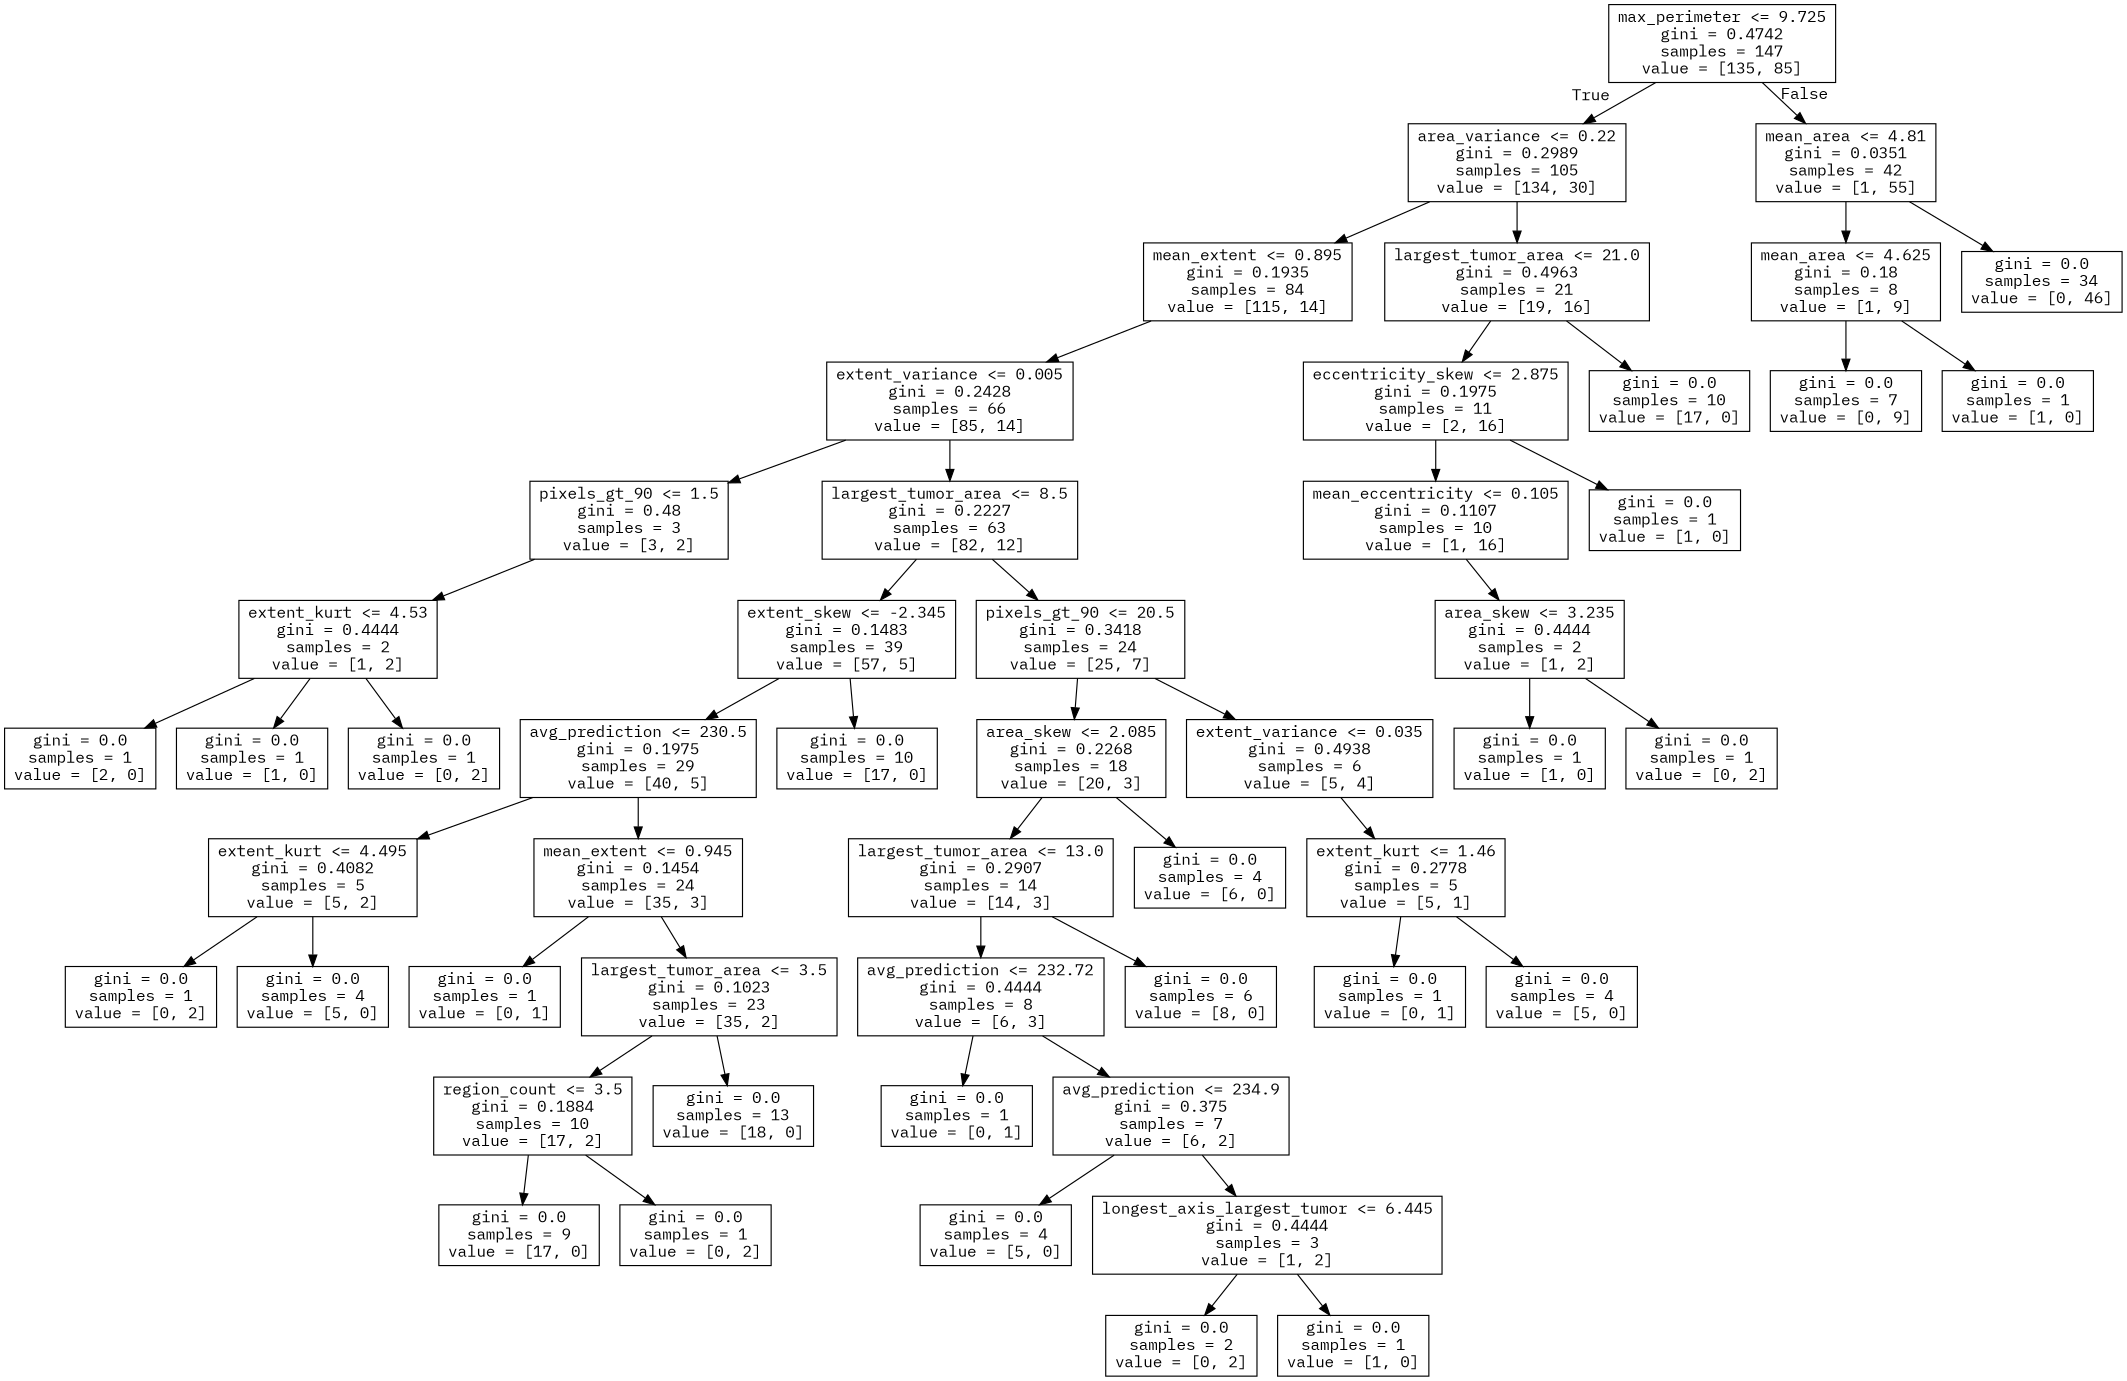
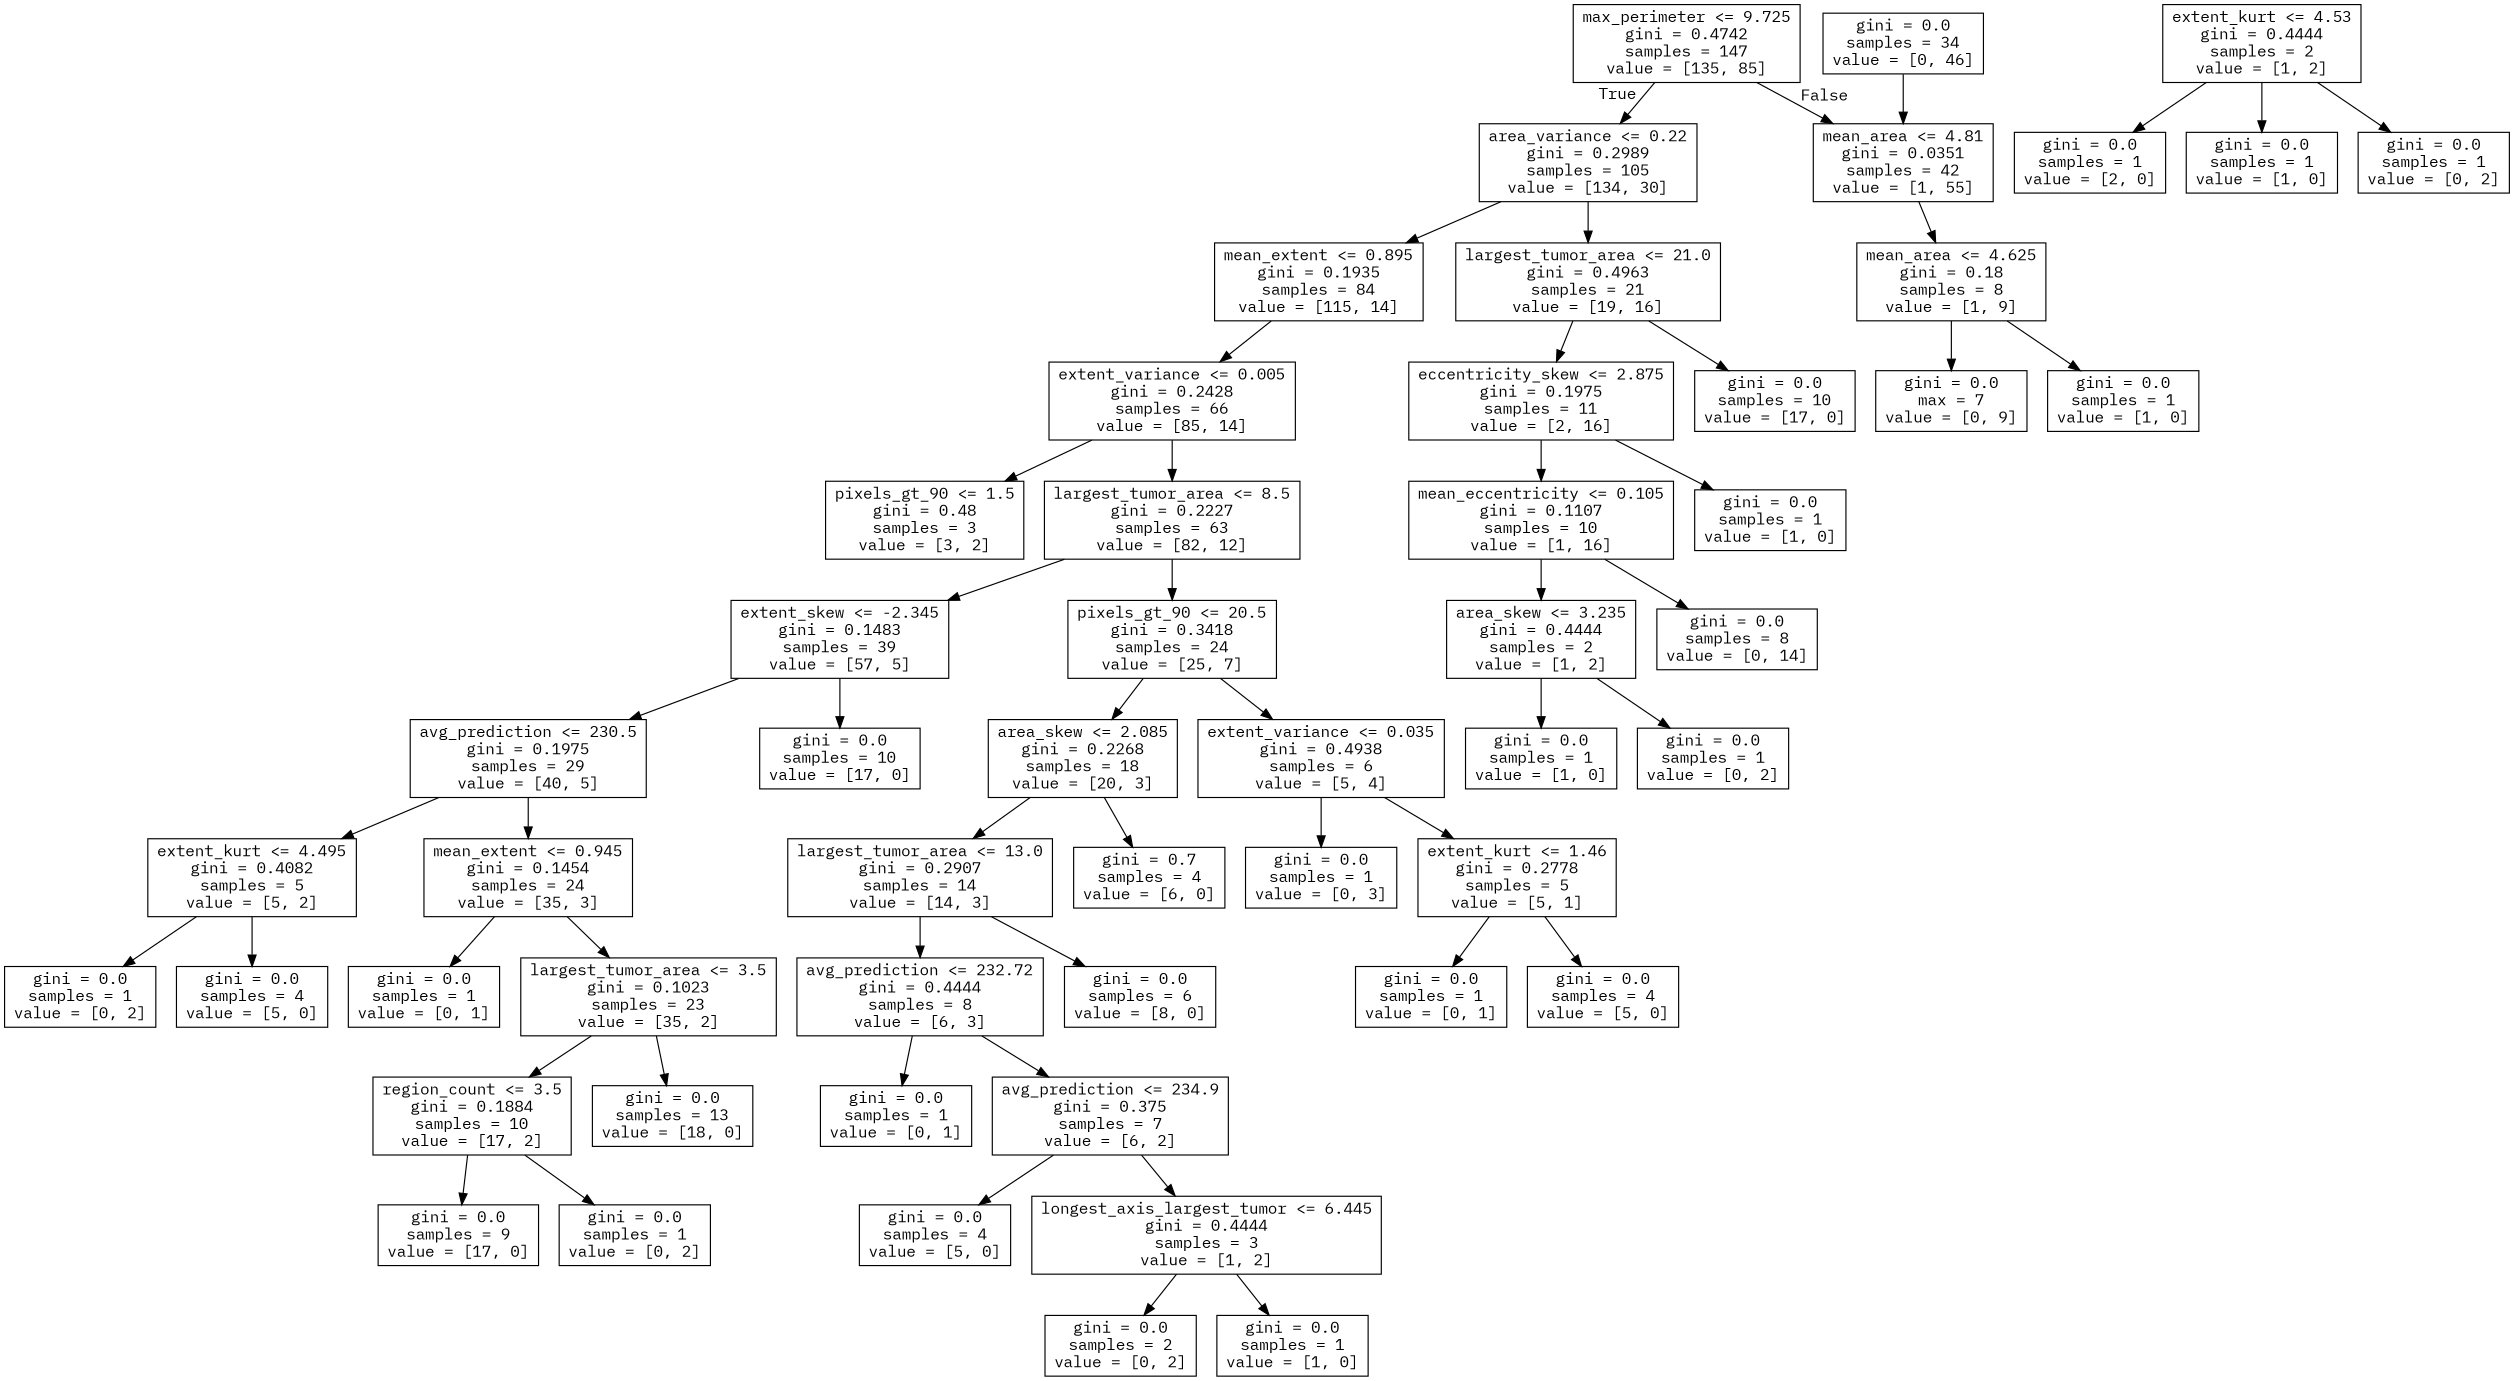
edge "mean_area <= 4.81 gini = 0.0351 samples = 42 value = [1, 55]" -> "gini = 0.0 samples = 34 value = [0, 46]": reversed
node "gini = 0.0 samples = 7 value = [0, 9]": label "gini = 0.0 samples = 7 value = [0, 9]" -> "gini = 0.0 max = 7 value = [0, 9]"
edge "pixels_gt_90 <= 1.5 gini = 0.48 samples = 3 value = [3, 2]" -> "extent_kurt <= 4.53 gini = 0.4444 samples = 2 value = [1, 2]": removed
node "gini = 0.0 samples = 8 value = [0, 14]": added
node "gini = 0.0 samples = 4 value = [6, 0]": label "gini = 0.0 samples = 4 value = [6, 0]" -> "gini = 0.7 samples = 4 value = [6, 0]"
node "gini = 0.0 samples = 1 value = [0, 3]": added
